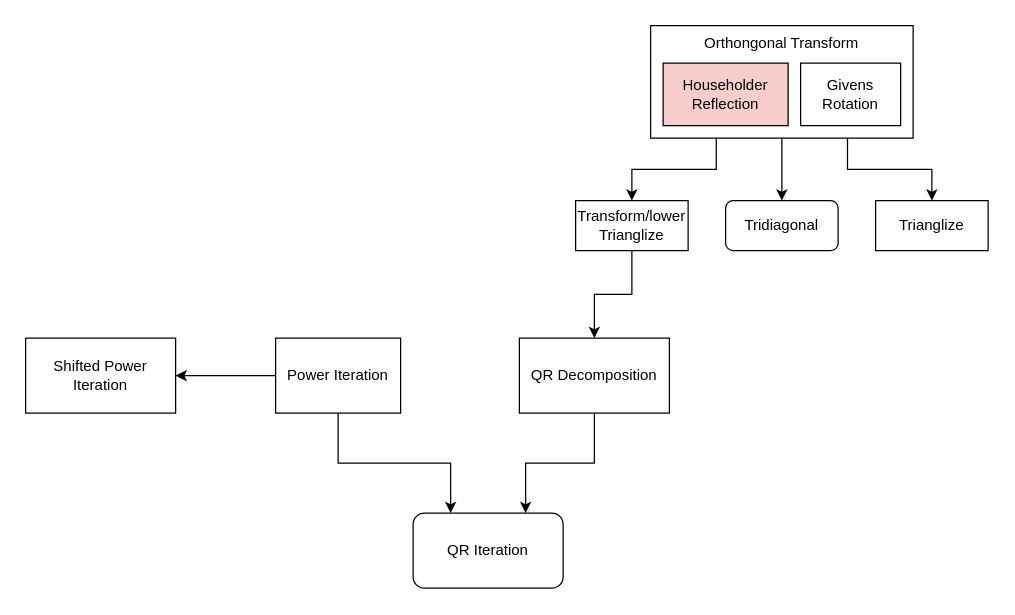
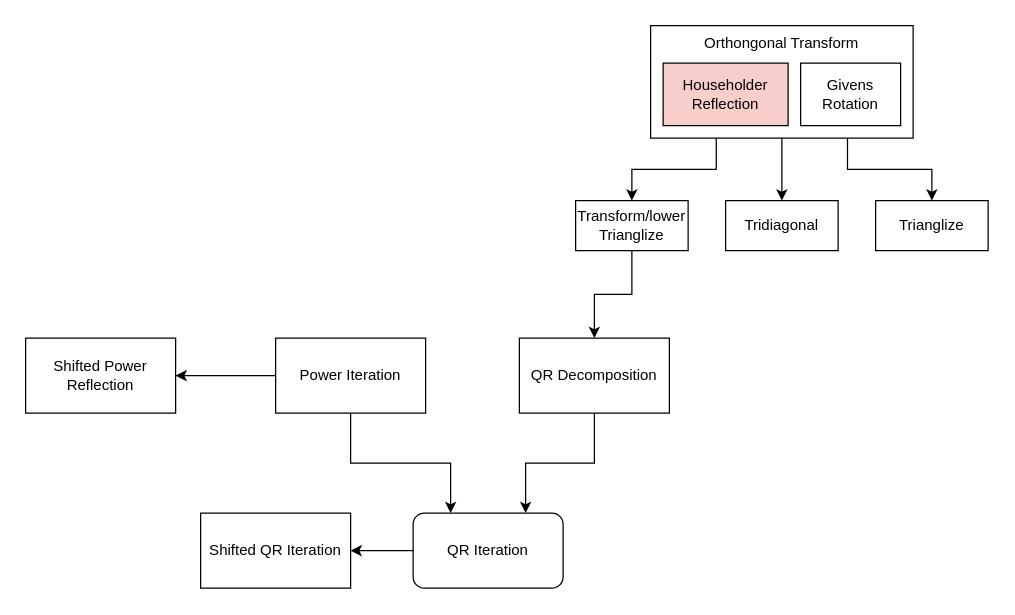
node "Tridiagonal": shape rounded rectangle -> rectangle
node "Shifted Power Iteration": label "Shifted Power Iteration" -> "Shifted Power Reflection"
node "Power Iteration": size 125x75 -> 150x75
node "Shifted QR Iteration": added
edge "QR Iteration" -> "Shifted QR Iteration": added
